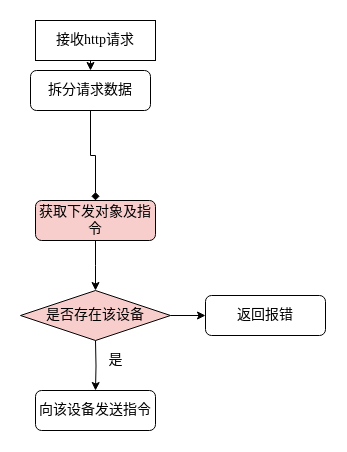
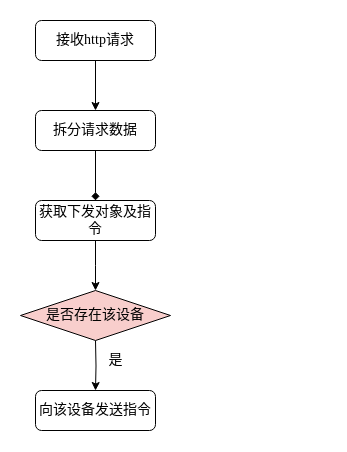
node "接收http请求": shape rectangle -> rounded rectangle
node "拆分请求数据": moved (91, 91) -> (96, 131)
node "获取下发对象及指令": fillcolor #f8cecc -> #ffffff
edge "是否存在该设备" -> "返回报错": removed
node "返回报错": removed
